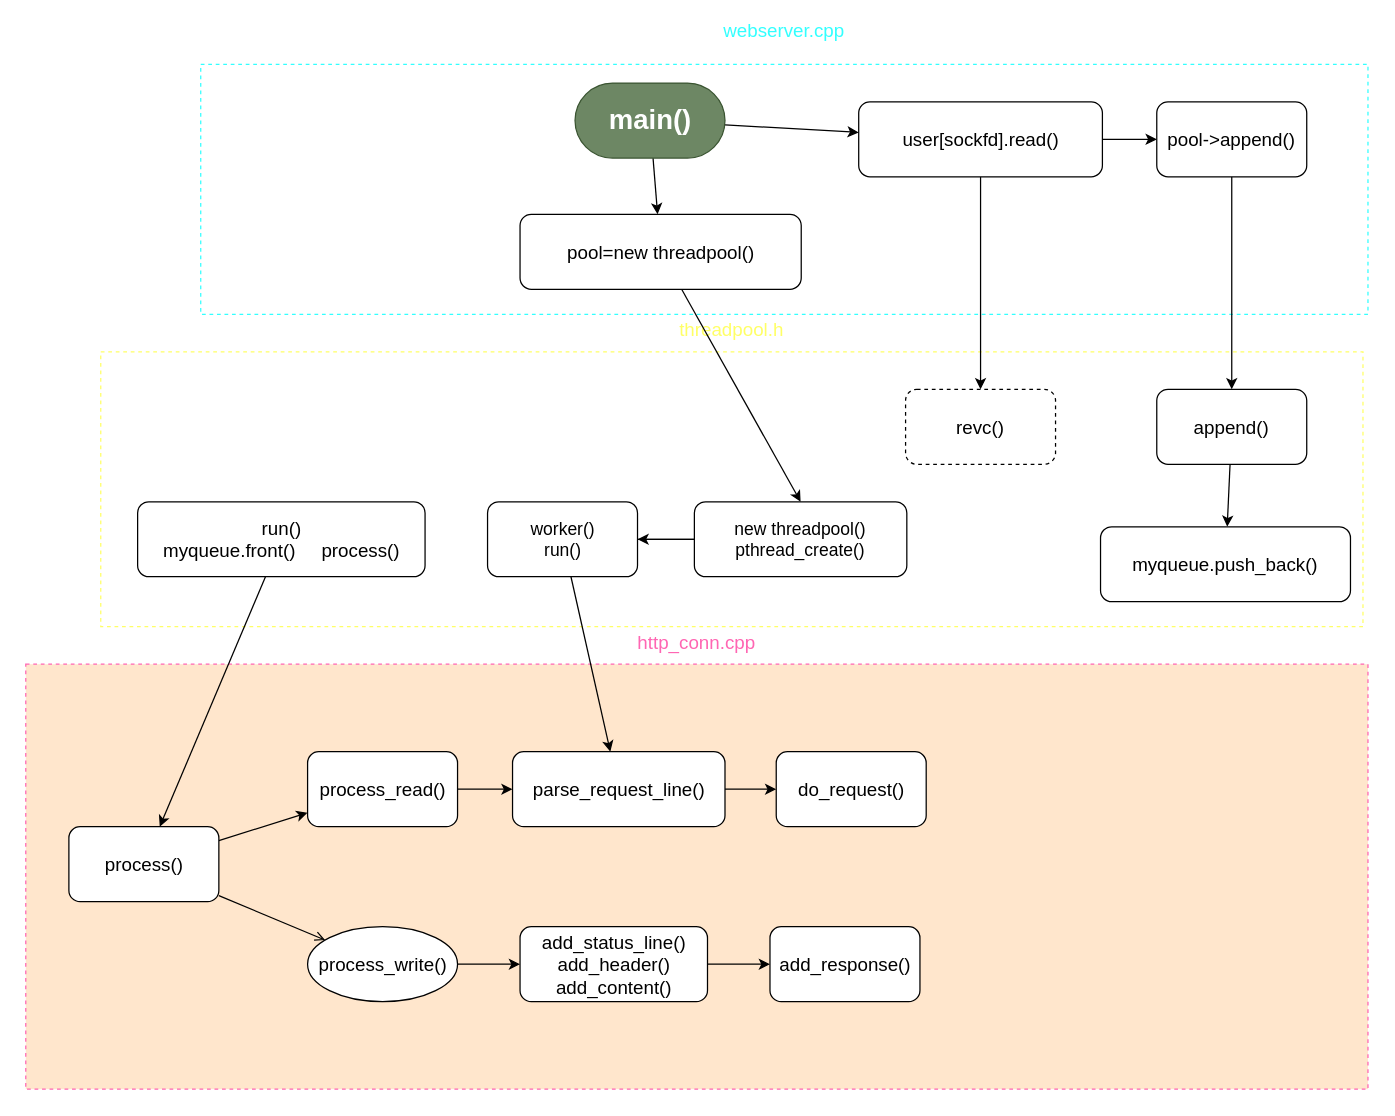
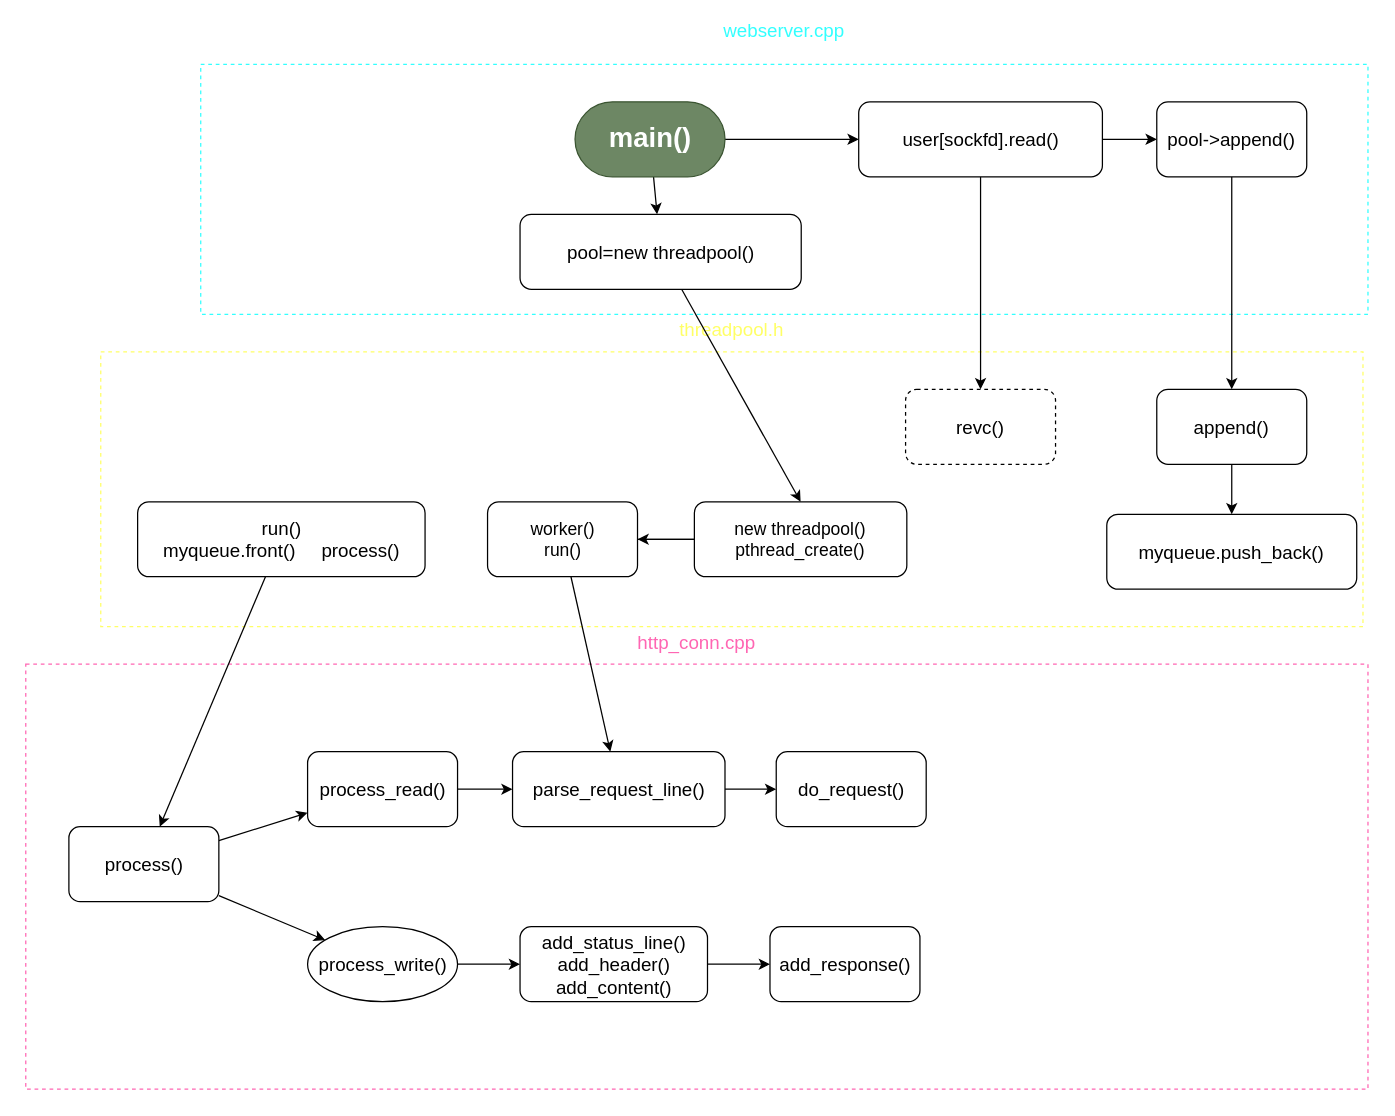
node "main()": moved (650, 121) -> (650, 139)
node "myqueue.push_back()": moved (1226, 564) -> (1232, 552)
node "http_conn.cpp": fillcolor #ffe6cc -> #ffffff
edge "process()" -> "process_write()": arrowhead open -> classic
